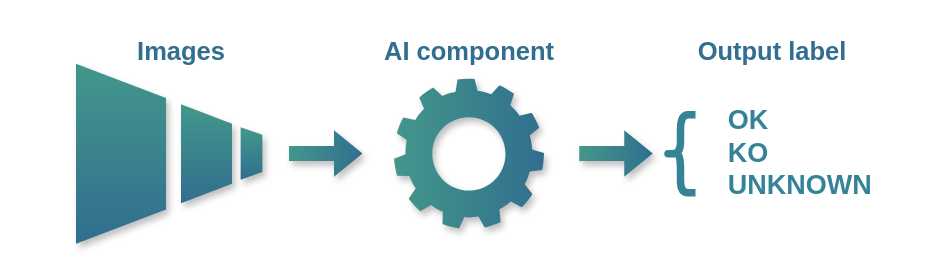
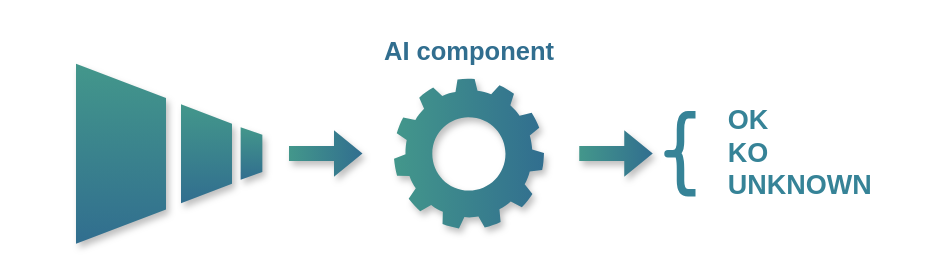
node "Images": removed
node "Output label": removed
